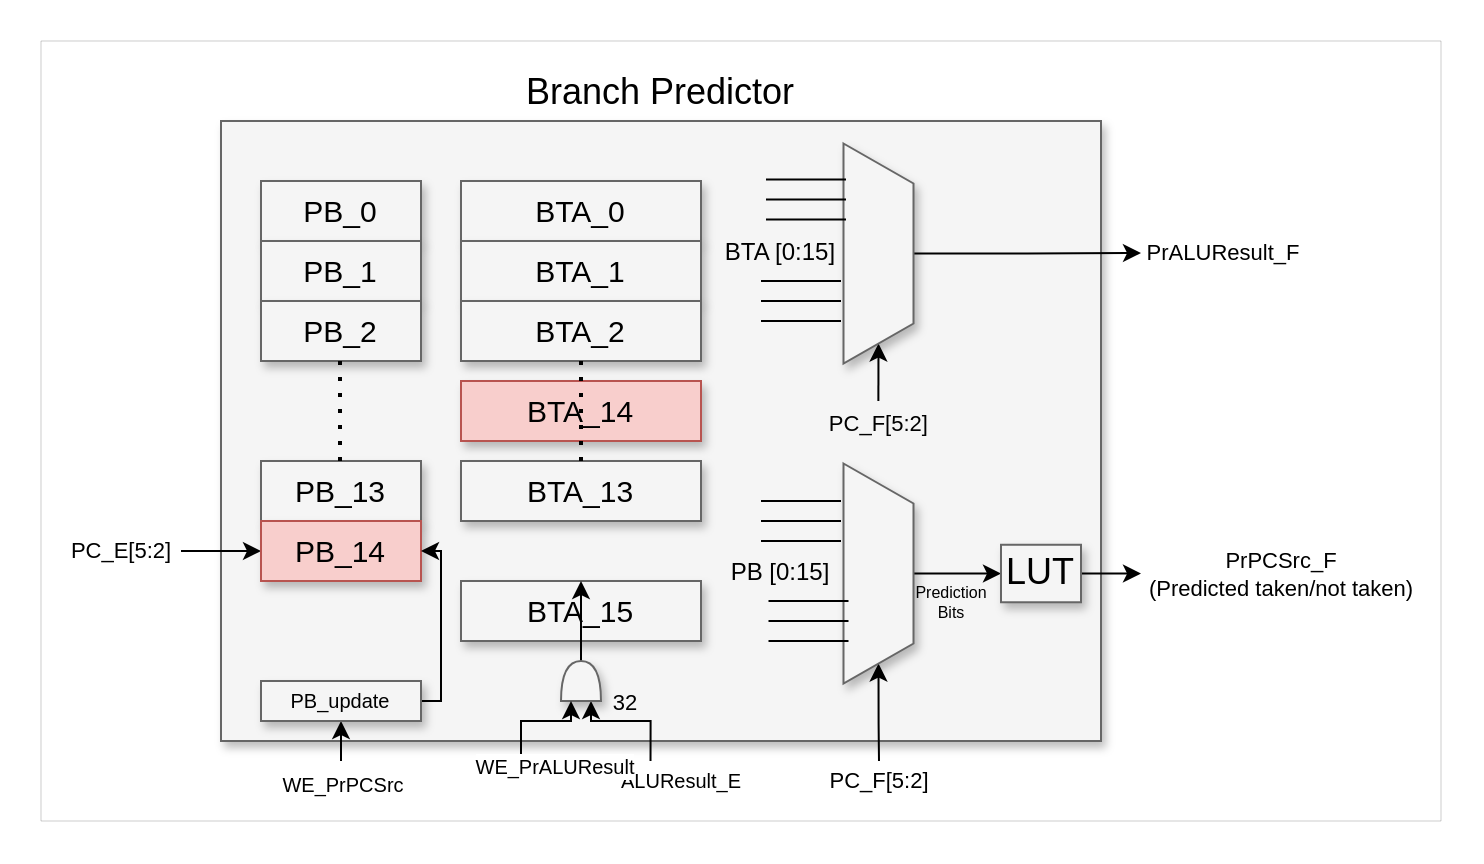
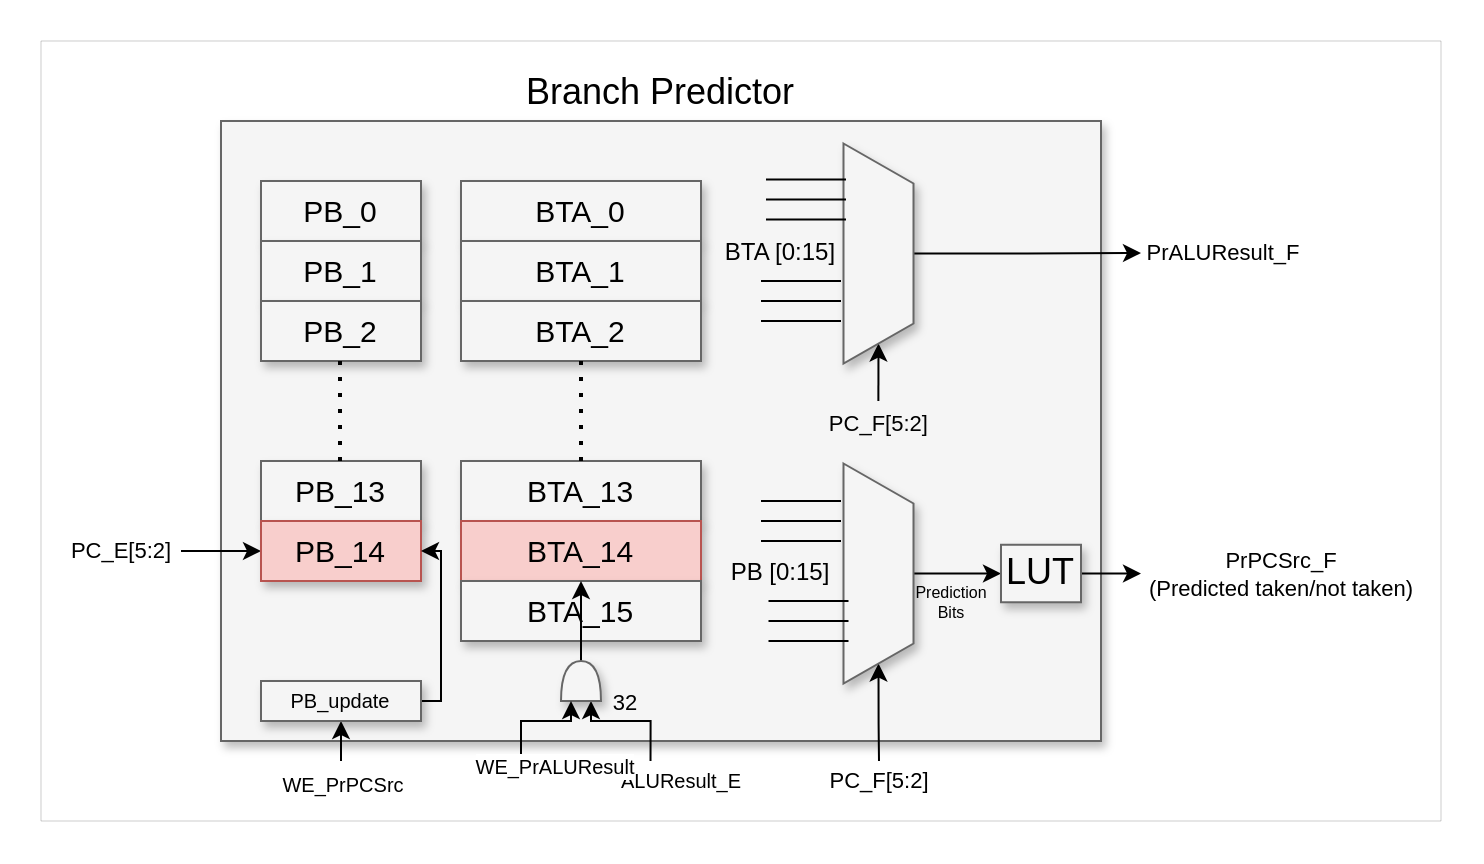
node "BTA_14": moved (581, 411) -> (581, 551)
